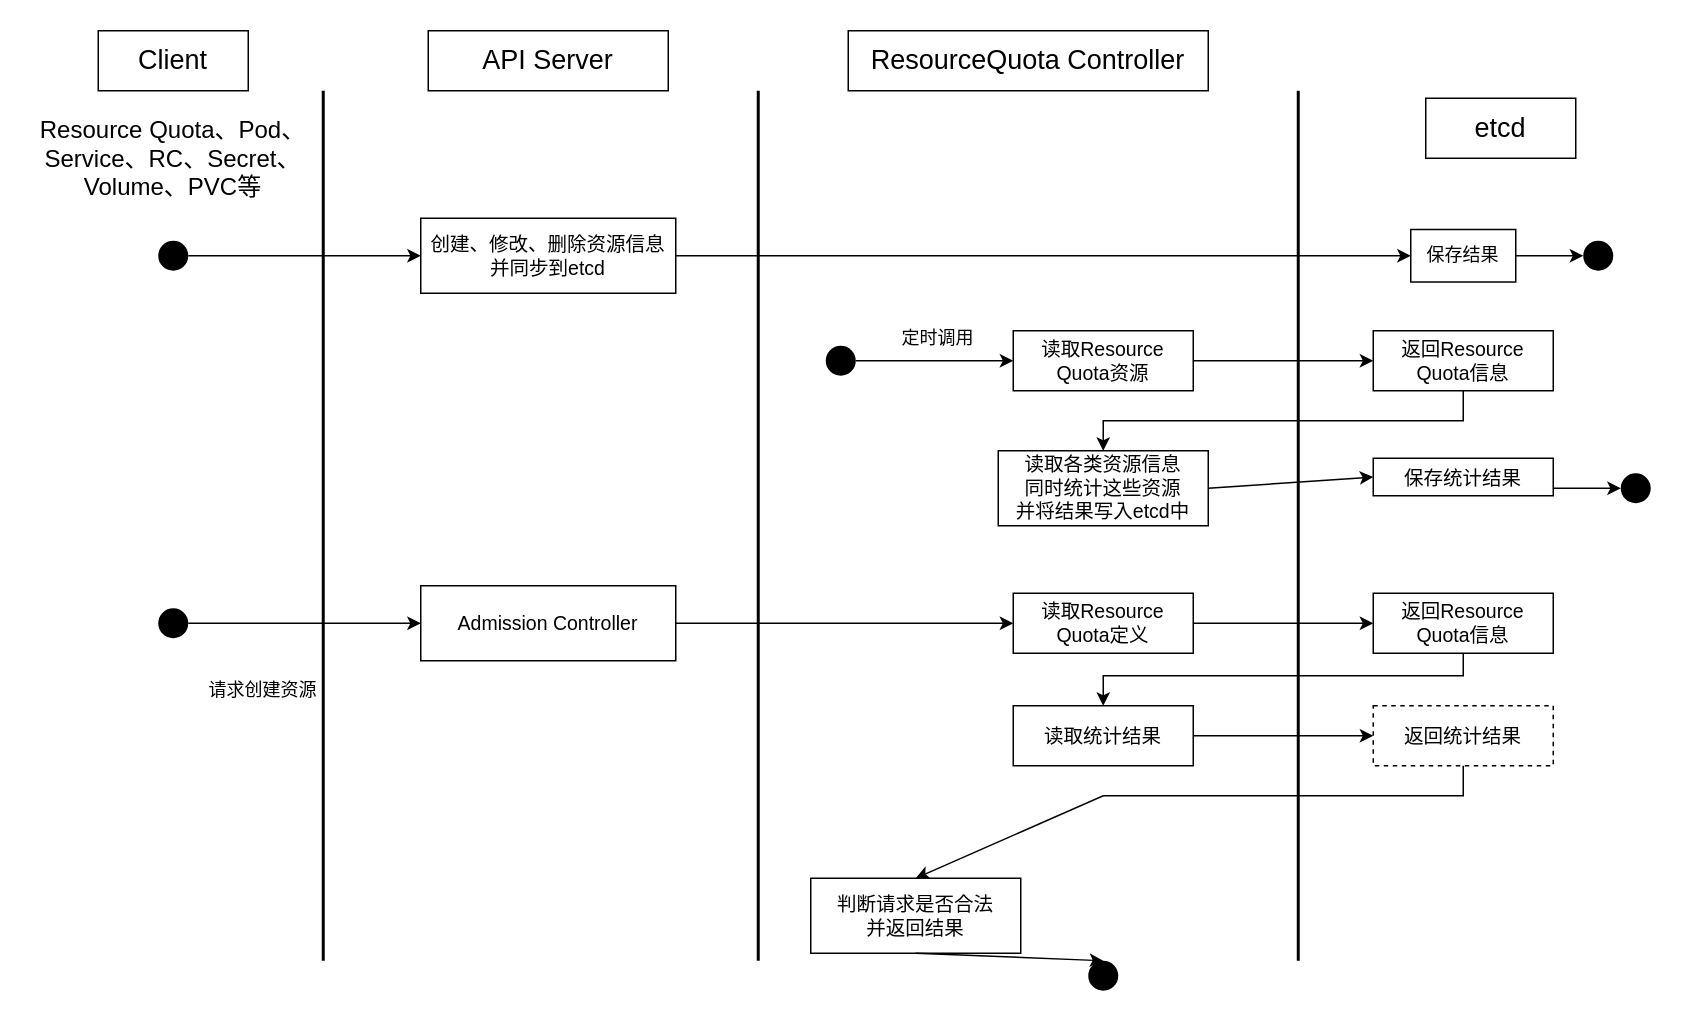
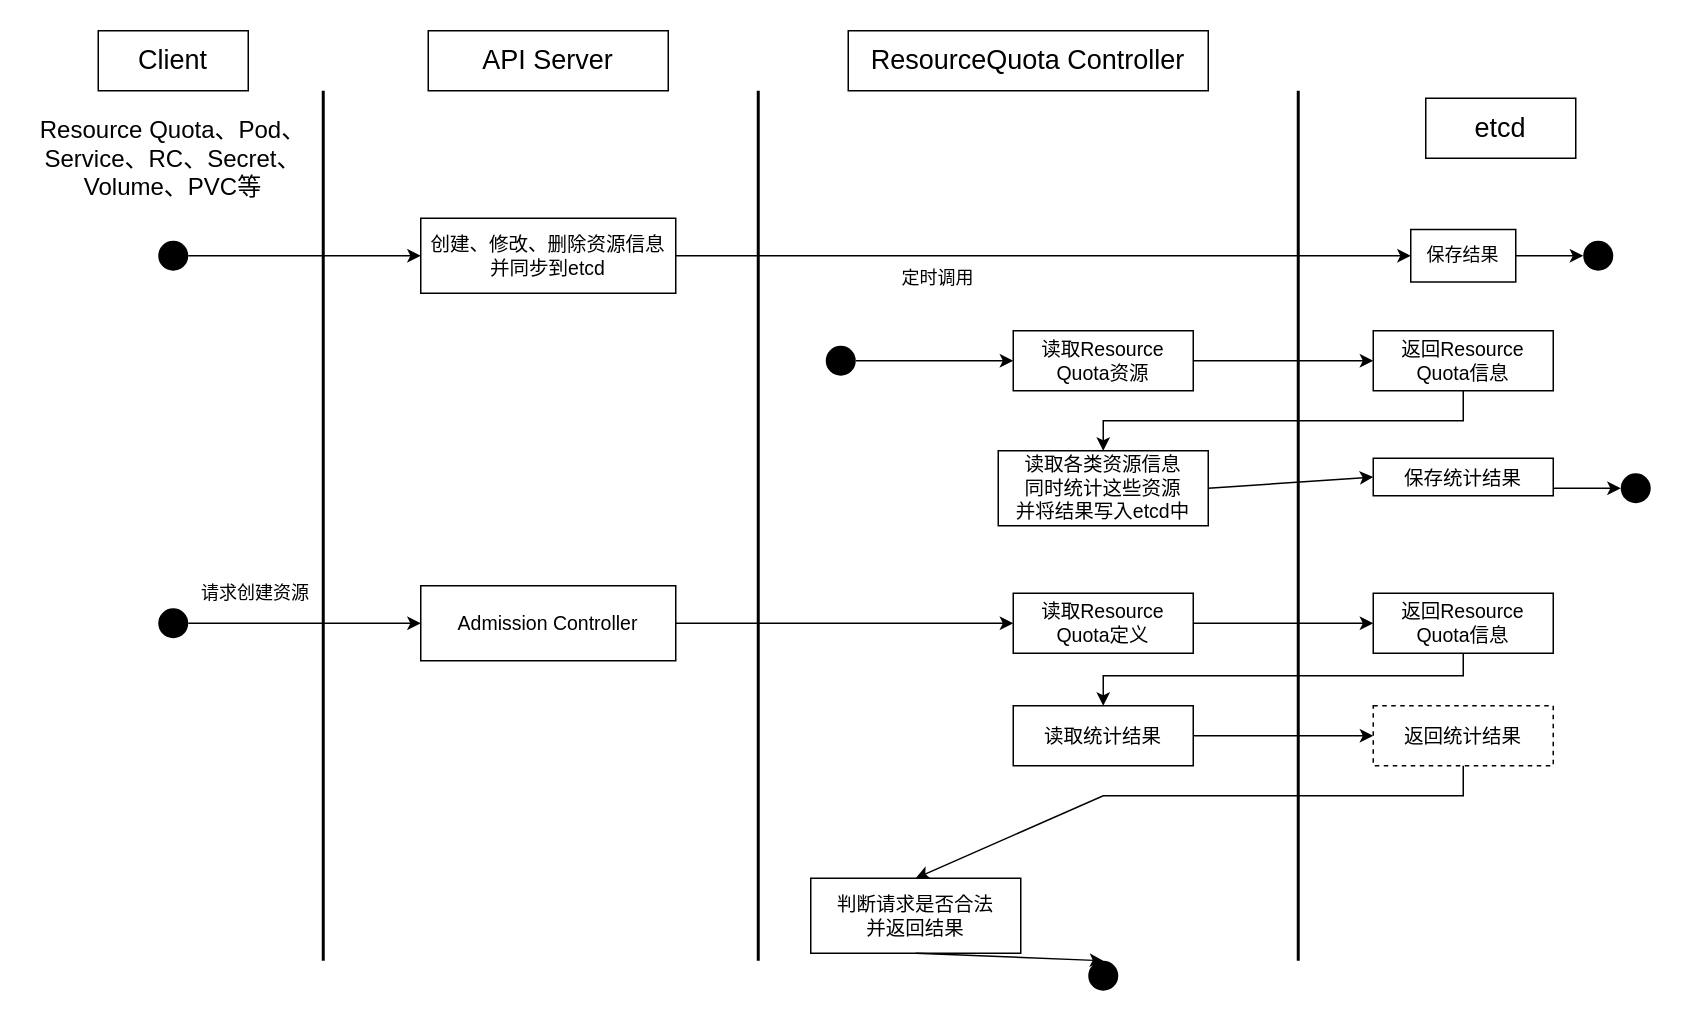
node "定时调用": moved (938, 338) -> (938, 278)
node "请求创建资源": moved (263, 691) -> (256, 593)
